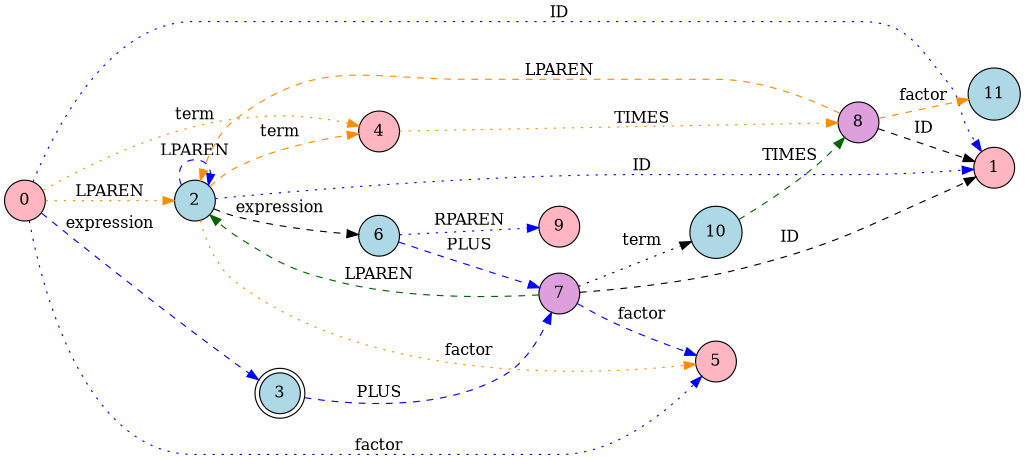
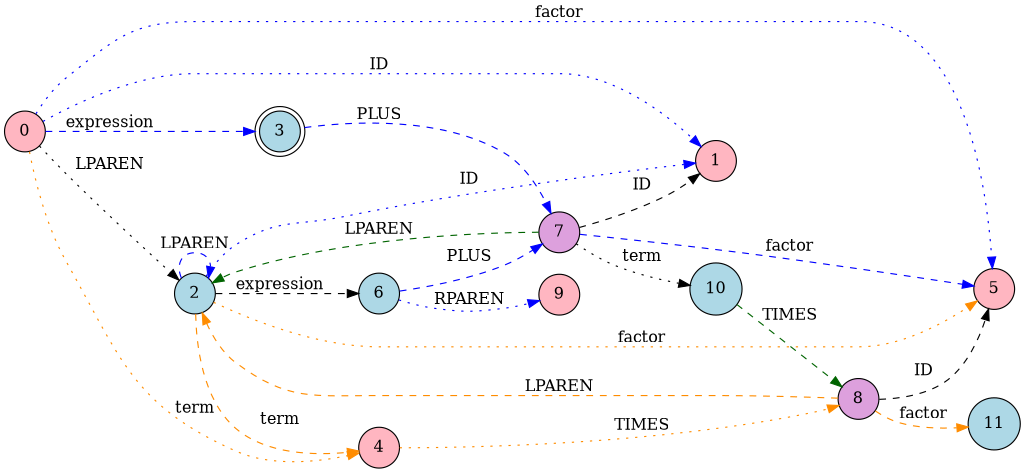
edge "8" -> "1": now "8" -> "5"
edge "0" -> "2": color darkorange -> black
